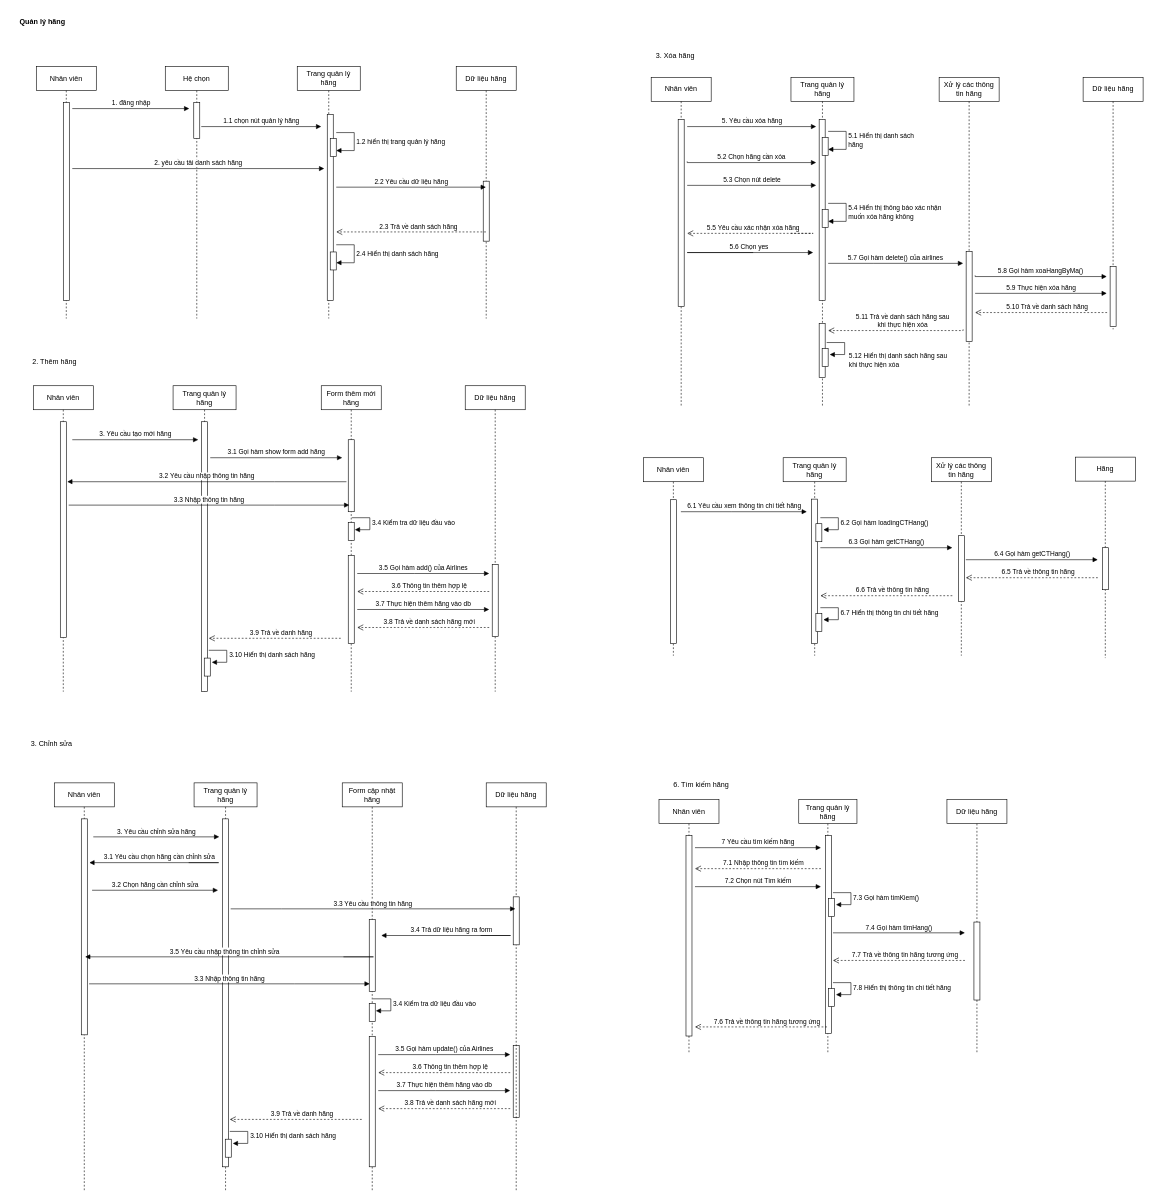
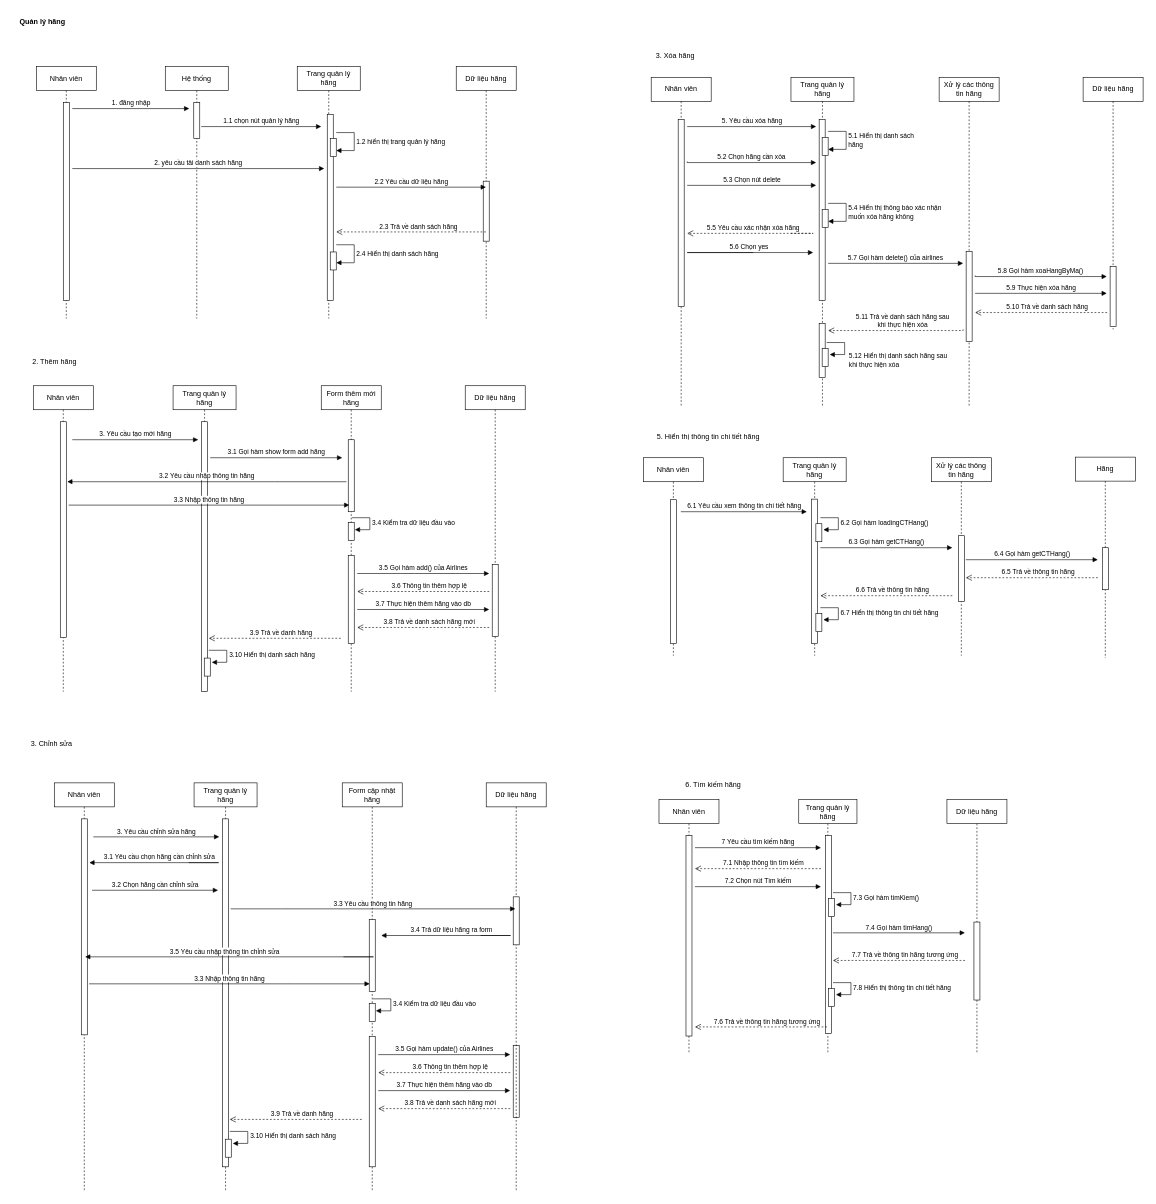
node "Hệ chọn": label "Hệ chọn" -> "Hệ thống"
node "5. Hiển thị thông tin chi tiết hãng": added
node "6. Tìm kiếm hãng": moved (701, 785) -> (713, 785)
